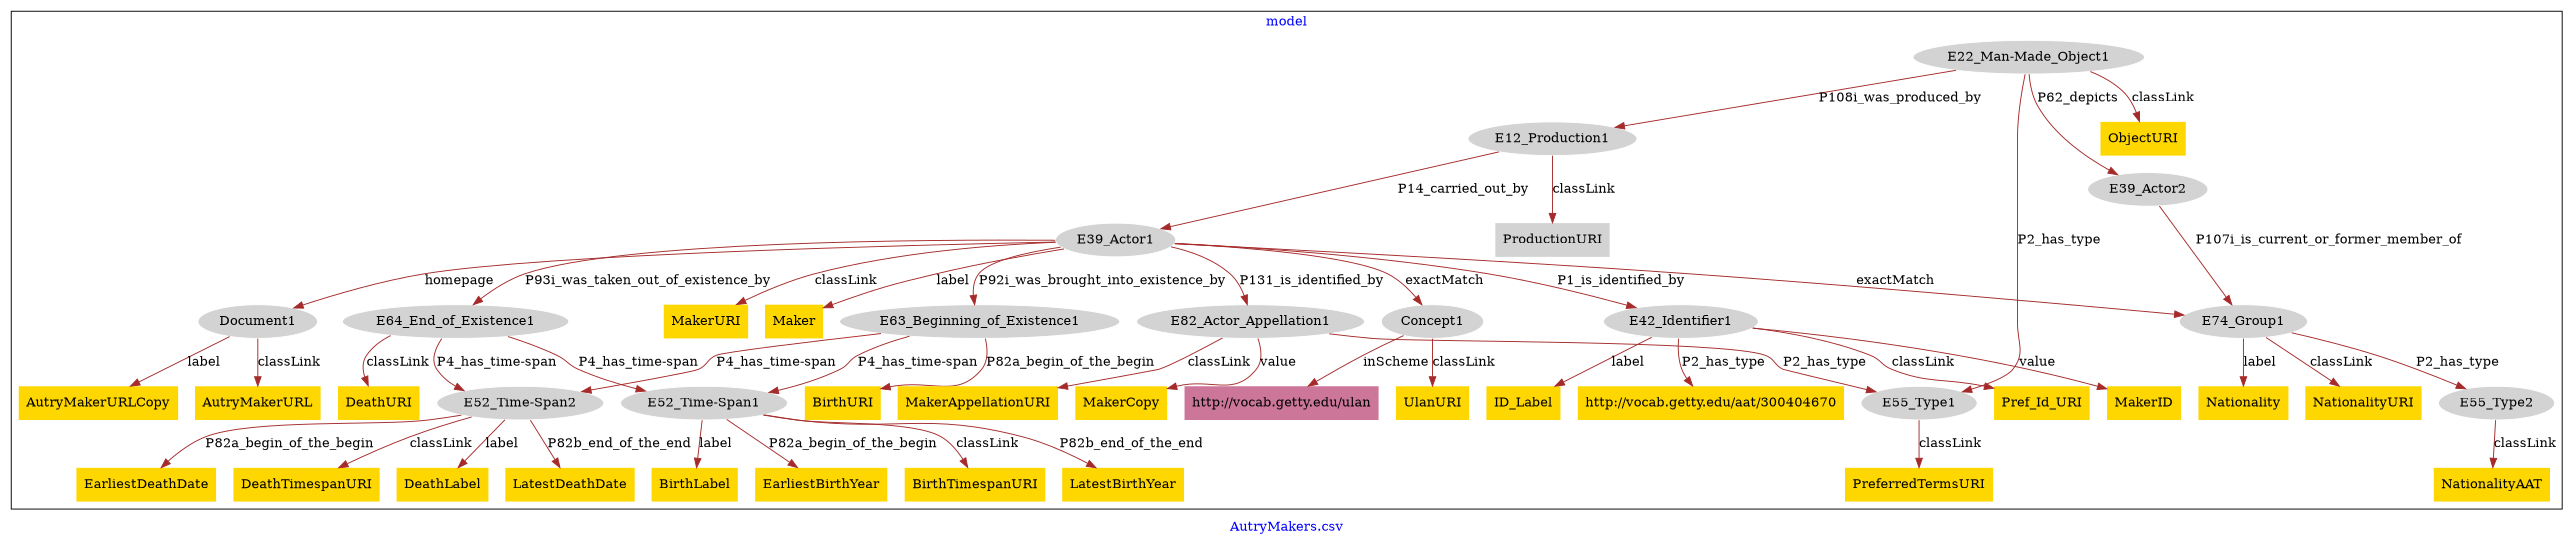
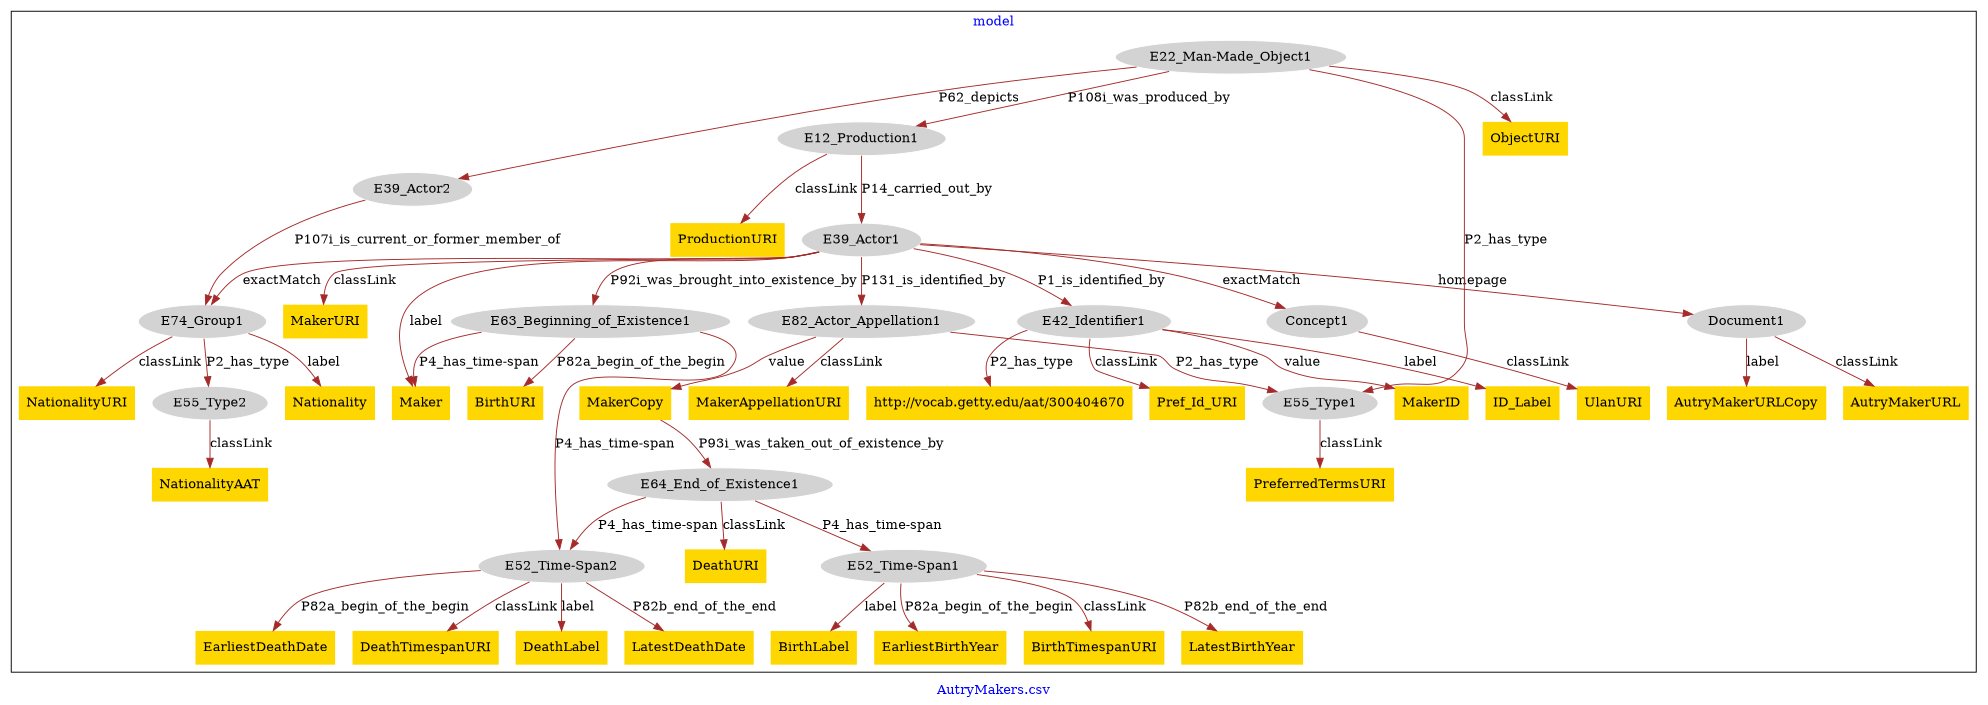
node "ProductionURI": fillcolor lightgray -> gold
edge "E39_Actor1" -> "E64_End_of_Existence1": now "MakerCopy" -> "E64_End_of_Existence1"
edge "E63_Beginning_of_Existence1" -> "E52_Time-Span1": now "E63_Beginning_of_Existence1" -> "Maker"
node "http://vocab.getty.edu/ulan": removed
